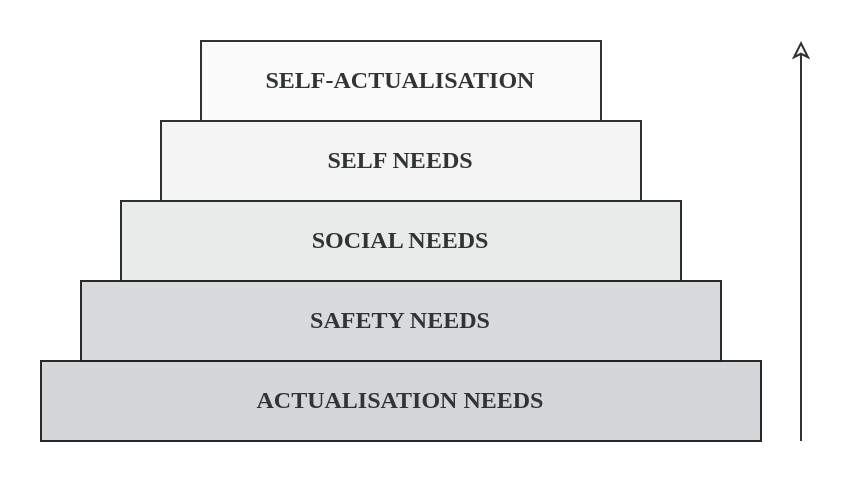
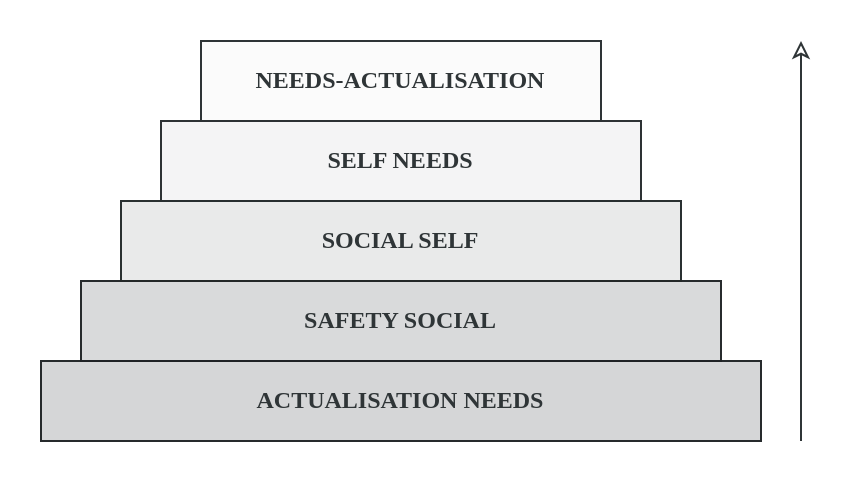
node "SELF-ACTUALISATION": label "SELF-ACTUALISATION" -> "NEEDS-ACTUALISATION"
node "SOCIAL NEEDS": label "SOCIAL NEEDS" -> "SOCIAL SELF"
node "SAFETY NEEDS": label "SAFETY NEEDS" -> "SAFETY SOCIAL"
